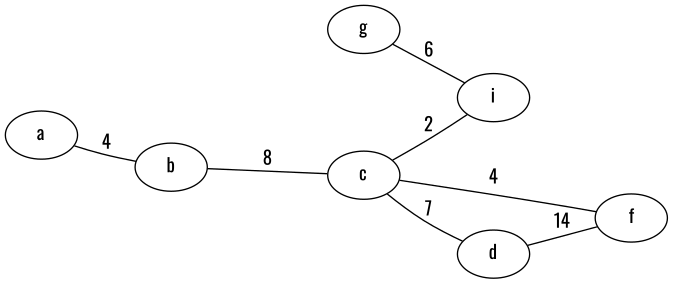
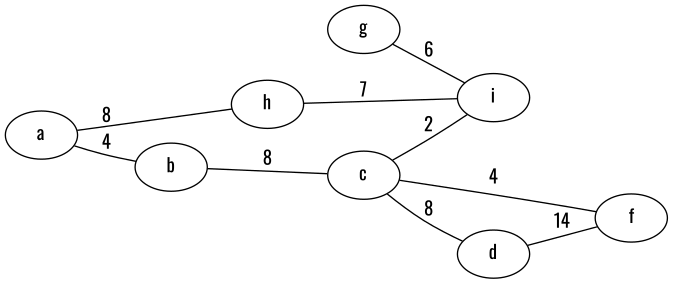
node "h": added
edge "c" -- "d": label "7" -> "8"
